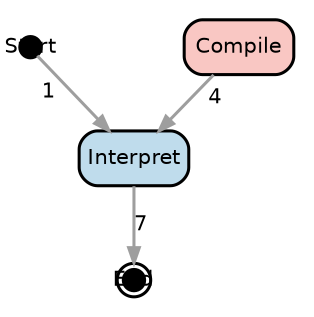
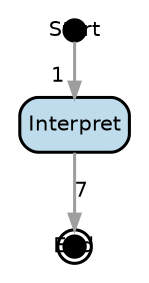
node "Compile": removed
